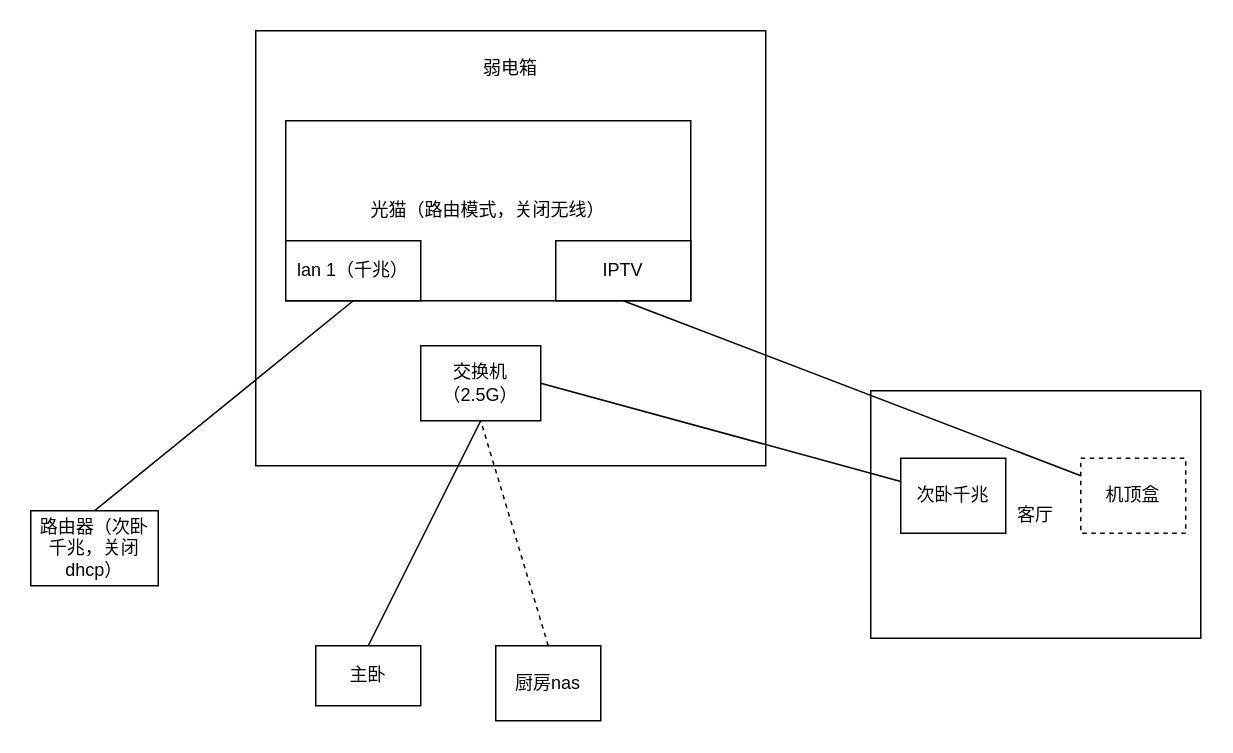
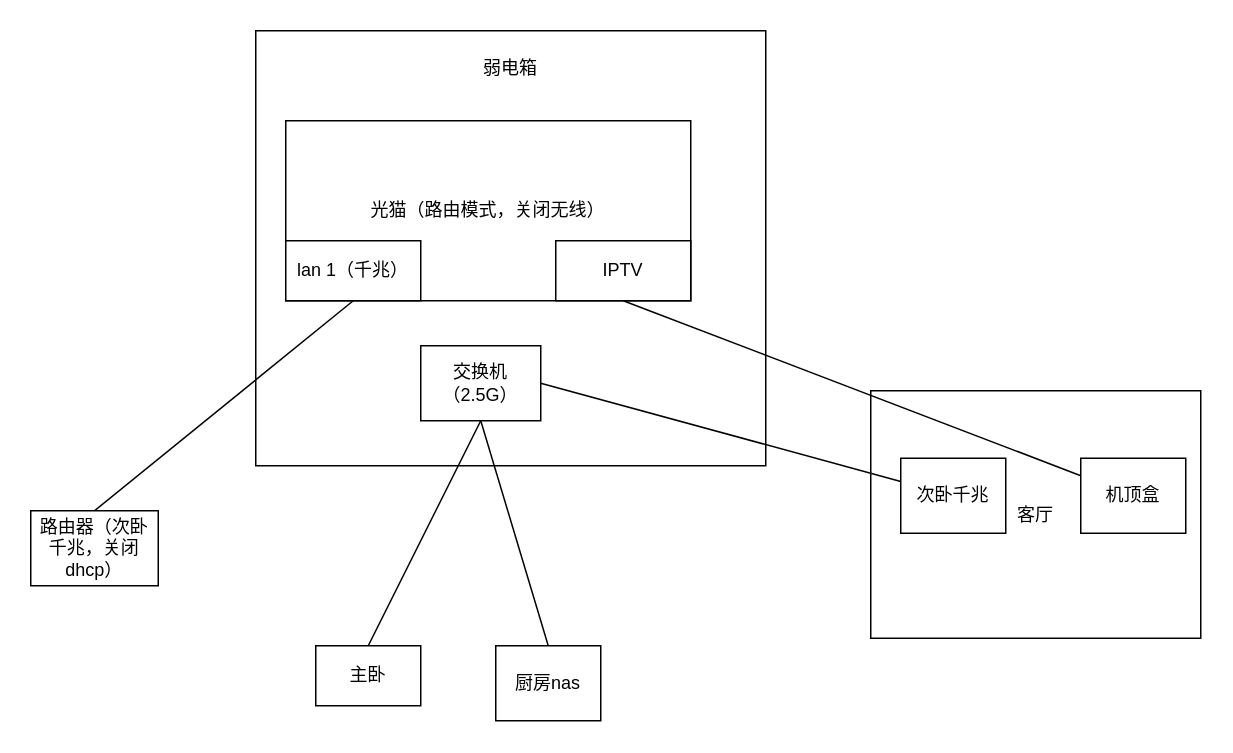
node "机顶盒": style dashed -> solid
edge "交换机（2.5G）" -- "厨房nas": style dashed -> solid
